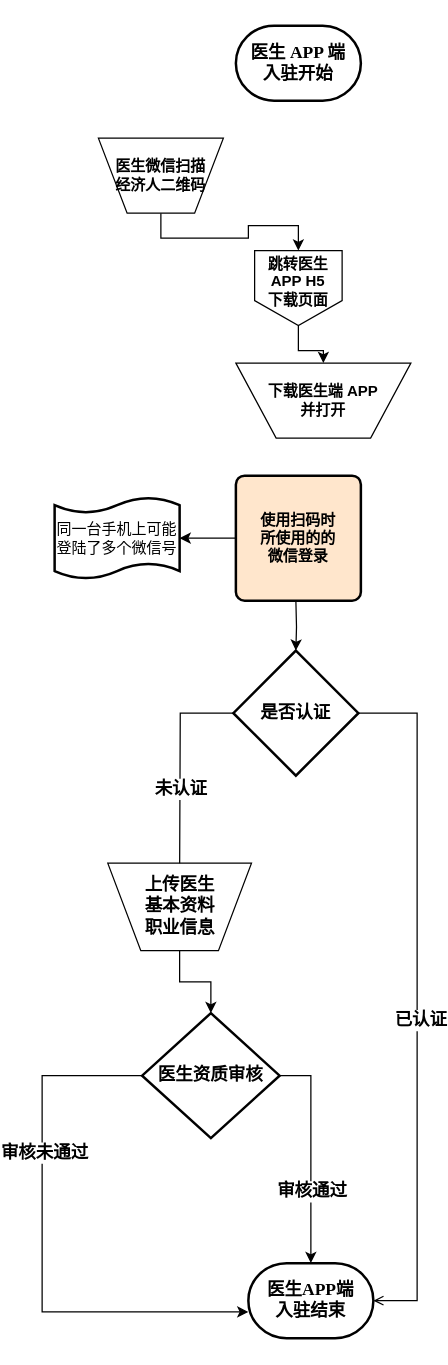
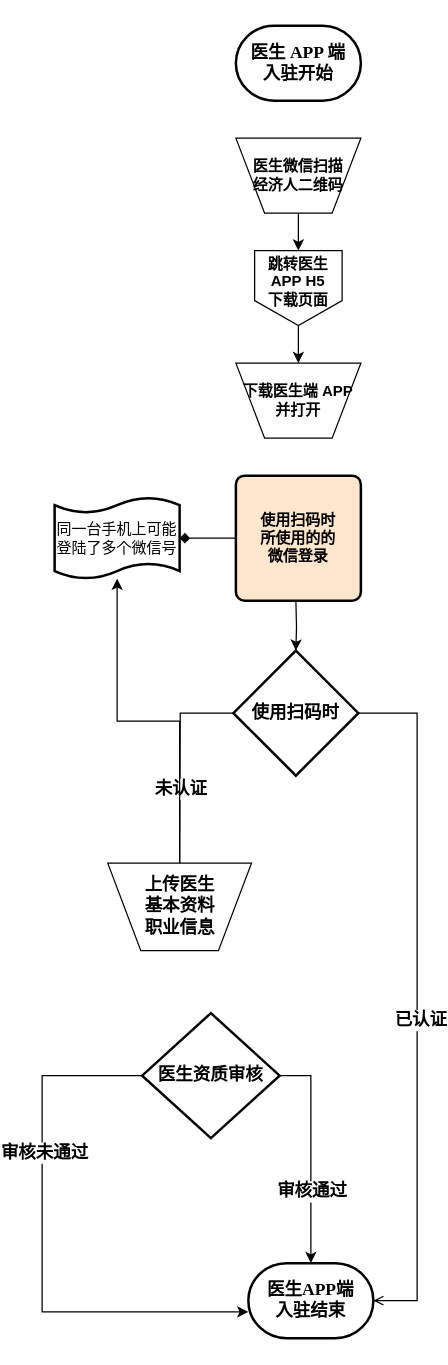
node "医生微信扫描 经济人二维码": moved (161, 176) -> (298, 176)
node "下载医生端 APP 并打开": size 175x75 -> 125x75
edge "使用扫码时 所使用的的 微信登录" -> "同一台手机上可能登陆了多个微信号": arrowhead classic -> diamond
node "是否认证": label "是否认证" -> "使用扫码时"
edge "上传医生基本资料职业信息" -> "医生资质审核": now "上传医生基本资料职业信息" -> "同一台手机上可能登陆了多个微信号"
